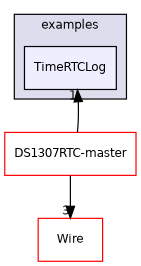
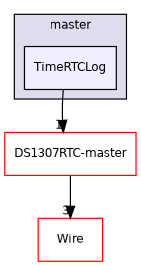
cluster "examples": label "examples" -> "master"
edge "DS1307RTC-master" -> "TimeRTCLog": reversed
